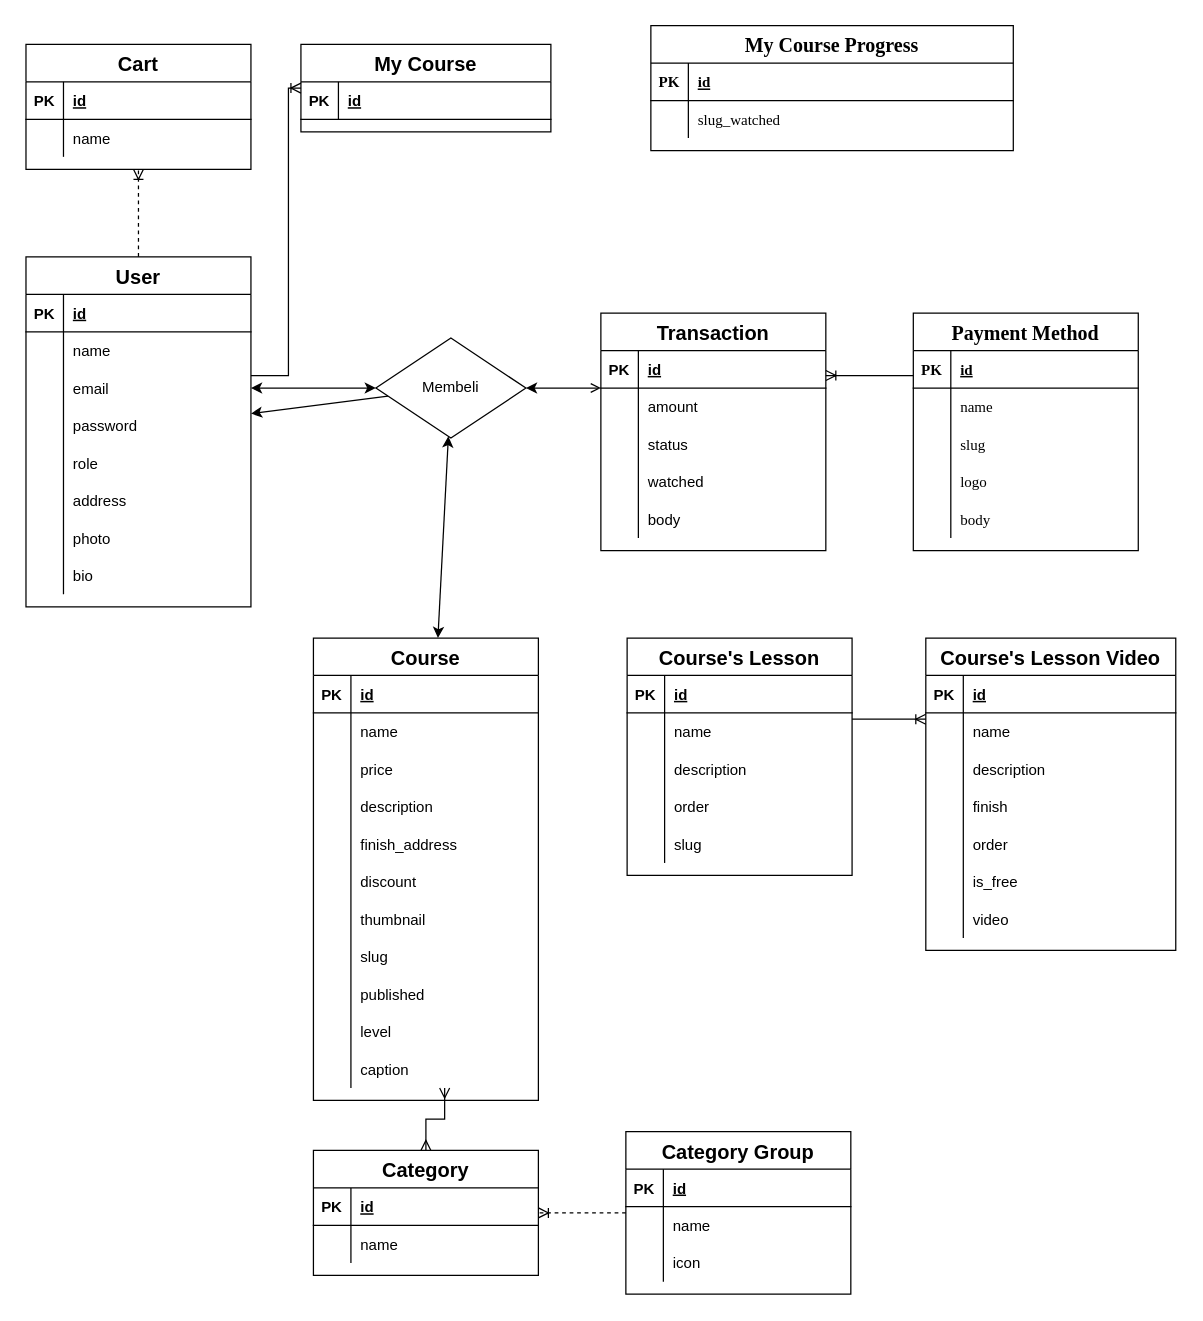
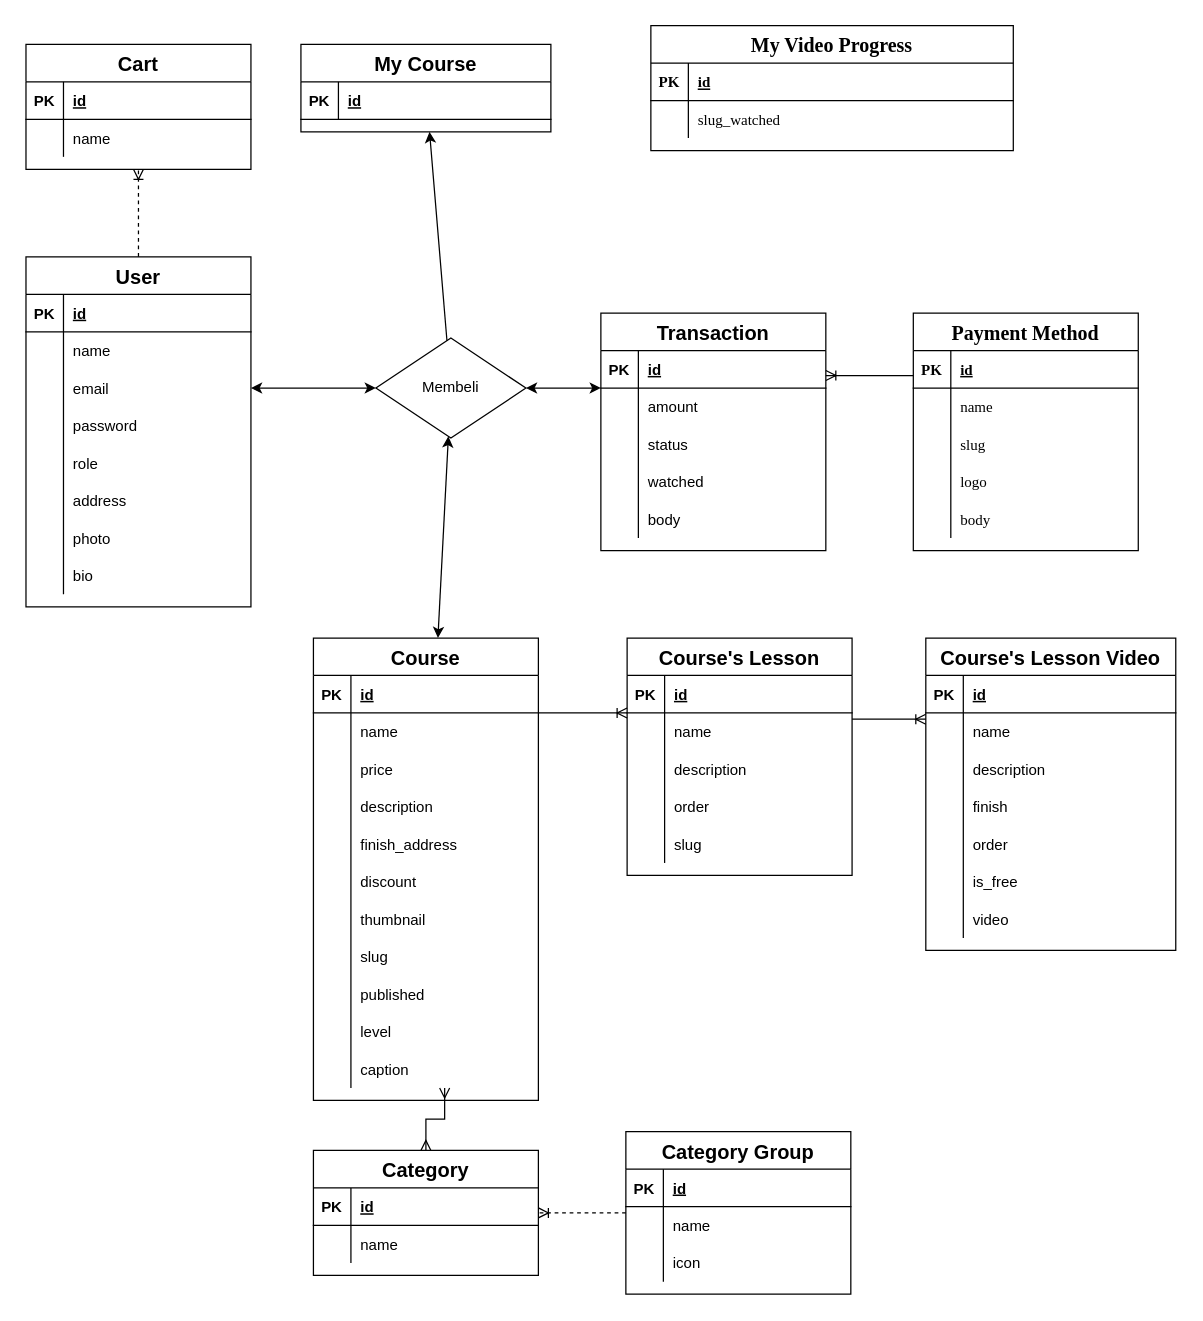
node "My Course Progress": label "My Course Progress" -> "My Video Progress"
edge "User" -> "My Course": removed
edge "Membeli" -- "Transaction": arrowhead open -> classic
edge "Membeli" -> "password": now "Membeli" -> "My Course"
edge "Course" -> "Course's Lesson": added
